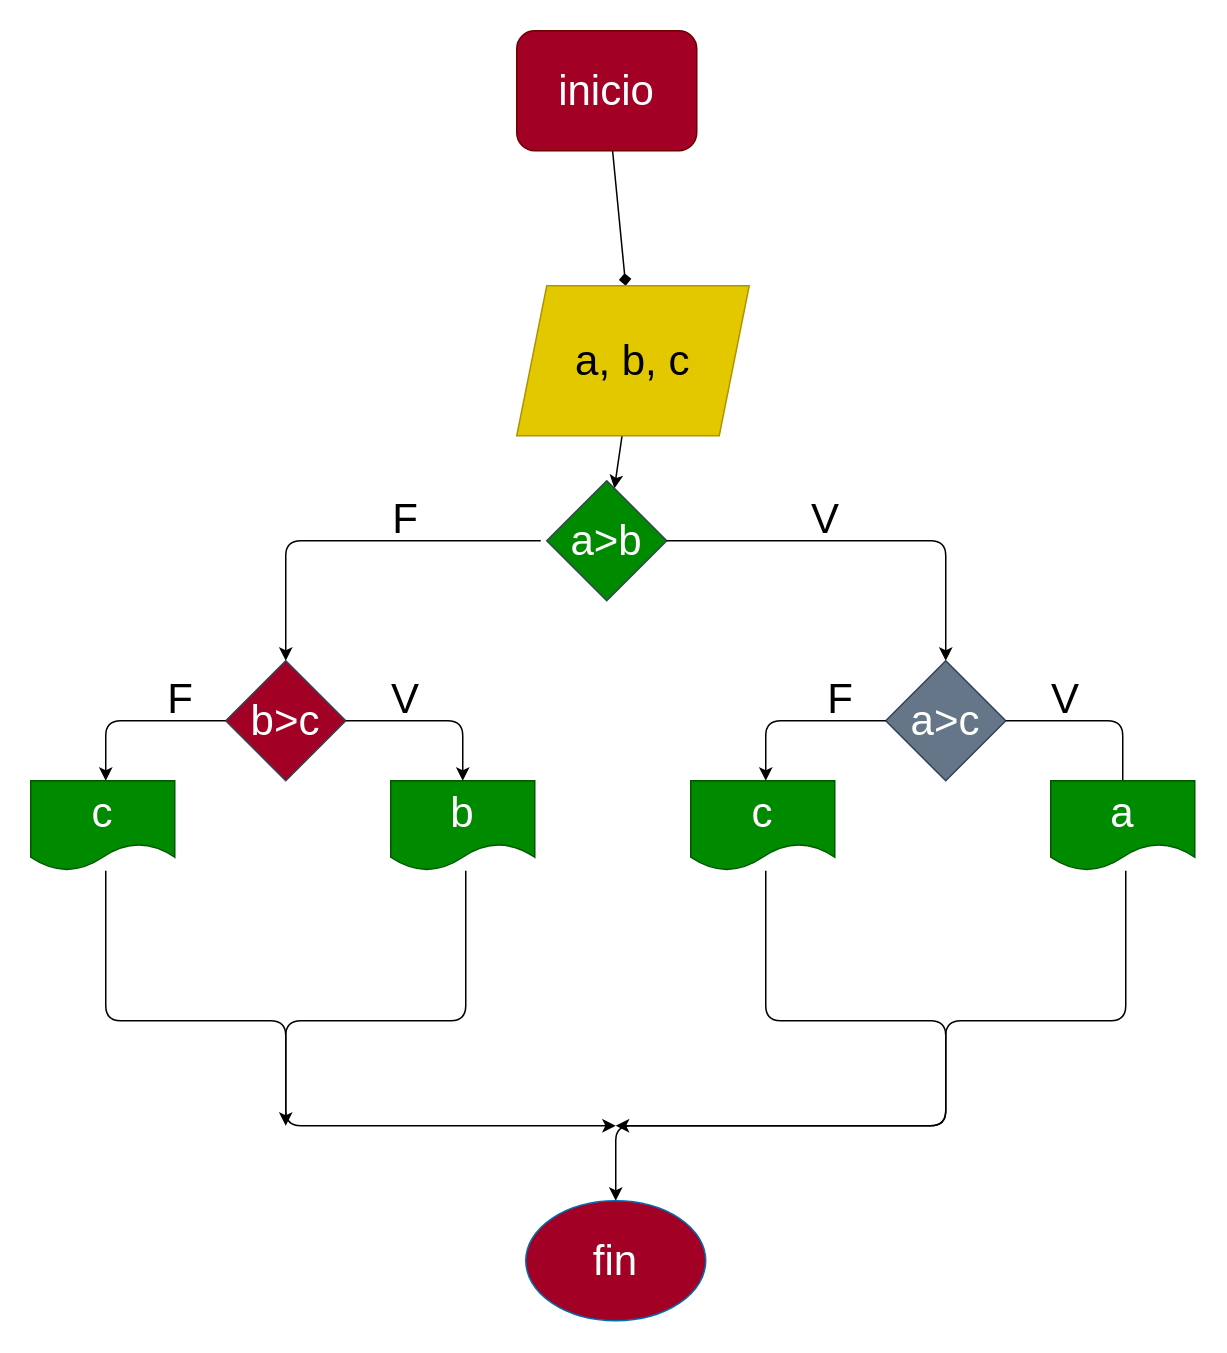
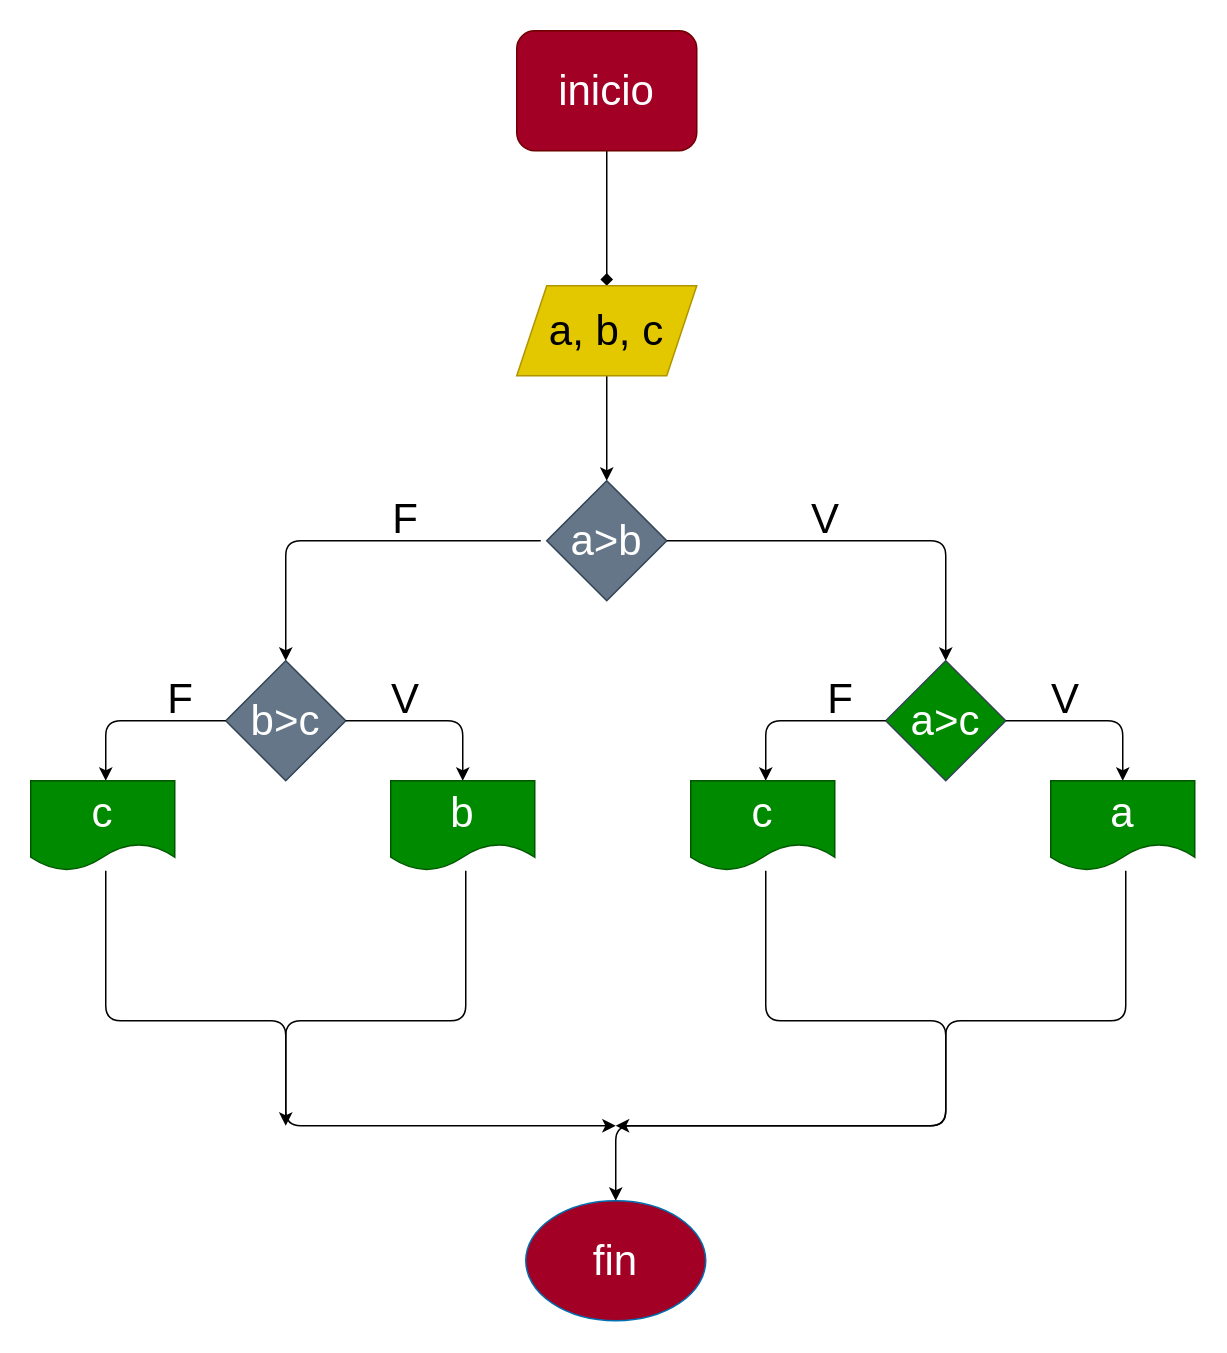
node "a, b, c": size 233x150 -> 180x90
node "a>b": fillcolor #008a00 -> #647687
node "b>c": fillcolor #a20025 -> #647687
node "a>c": fillcolor #647687 -> #008a00
edge "a>c" -- "a": arrowhead none -> classic
